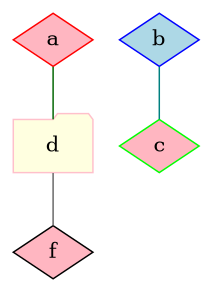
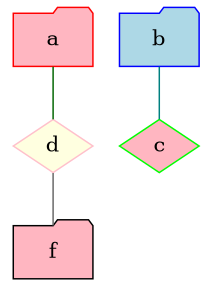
node "a": shape diamond -> folder
node "b": shape diamond -> folder
node "d": shape folder -> diamond
node "f": shape diamond -> folder
